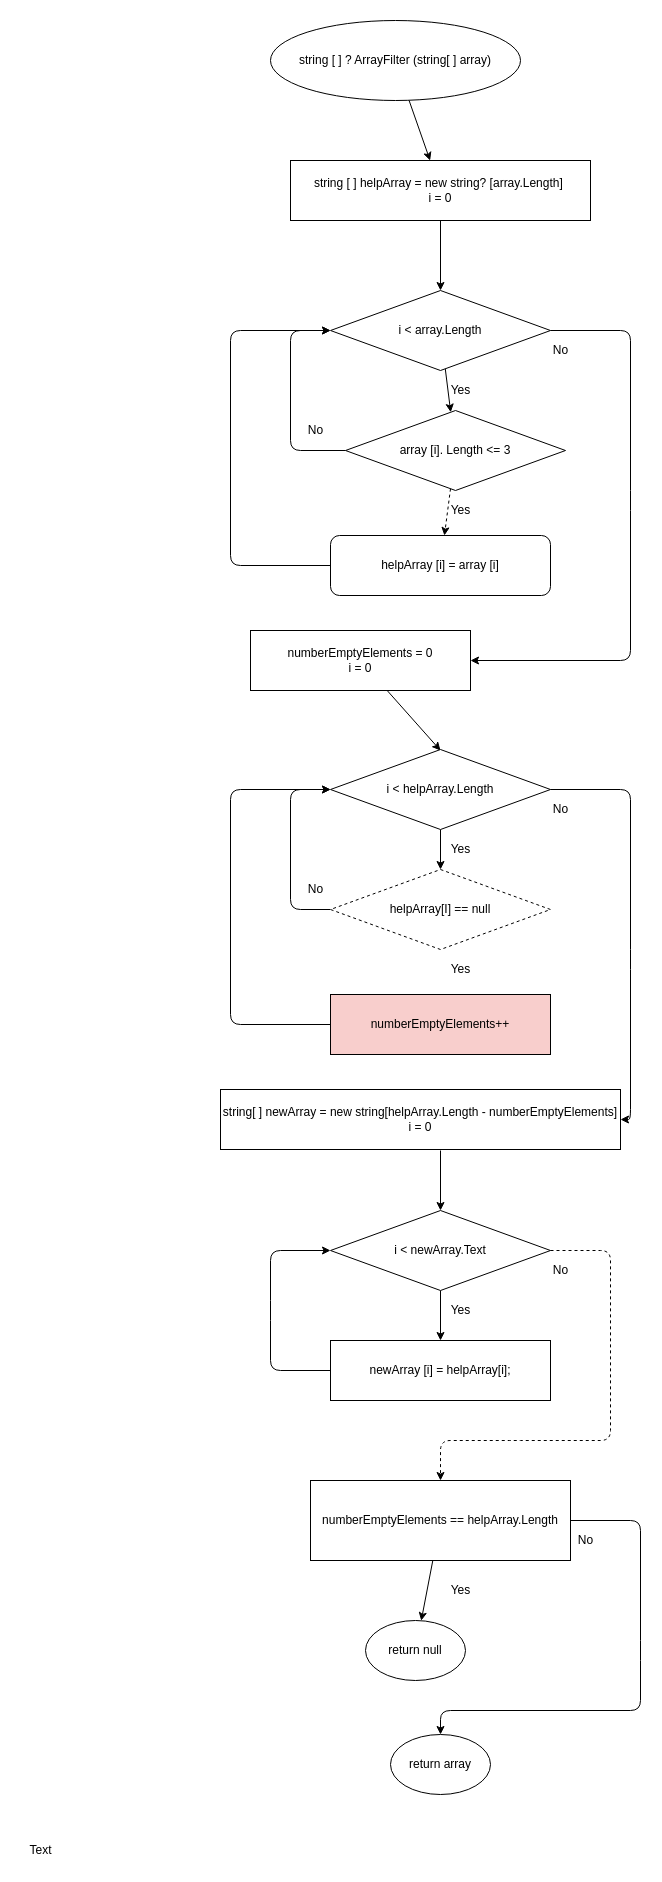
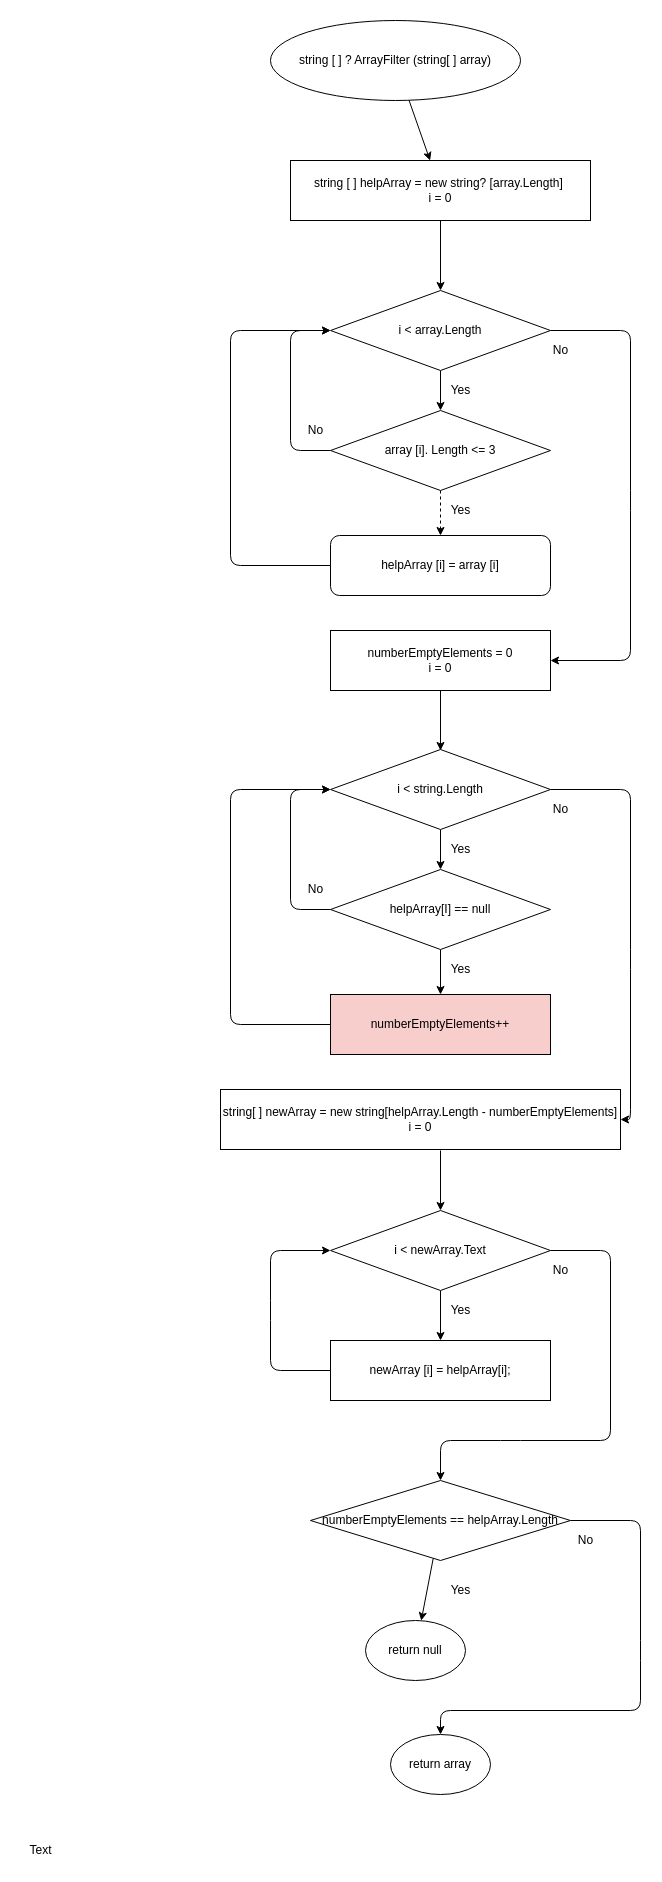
node "array [i]. Length <= 3": moved (456, 451) -> (441, 451)
node "numberEmptyElements = 0 i = 0": moved (361, 661) -> (441, 661)
node "i < helpArray.Length": label "i < helpArray.Length" -> "i < string.Length"
node "helpArray[I] == null": style dashed -> solid
edge "helpArray[I] == null" -> "numberEmptyElements++": added
edge "i < newArray.Text" -> "numberEmptyElements == helpArray.Length": style dashed -> solid
node "numberEmptyElements == helpArray.Length": shape rectangle -> diamond
